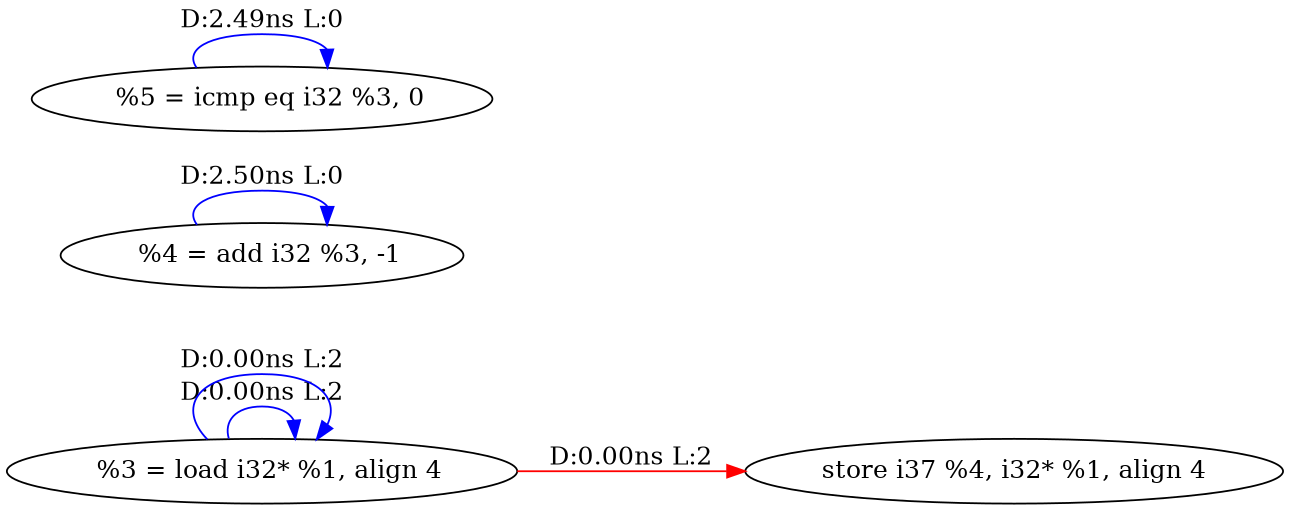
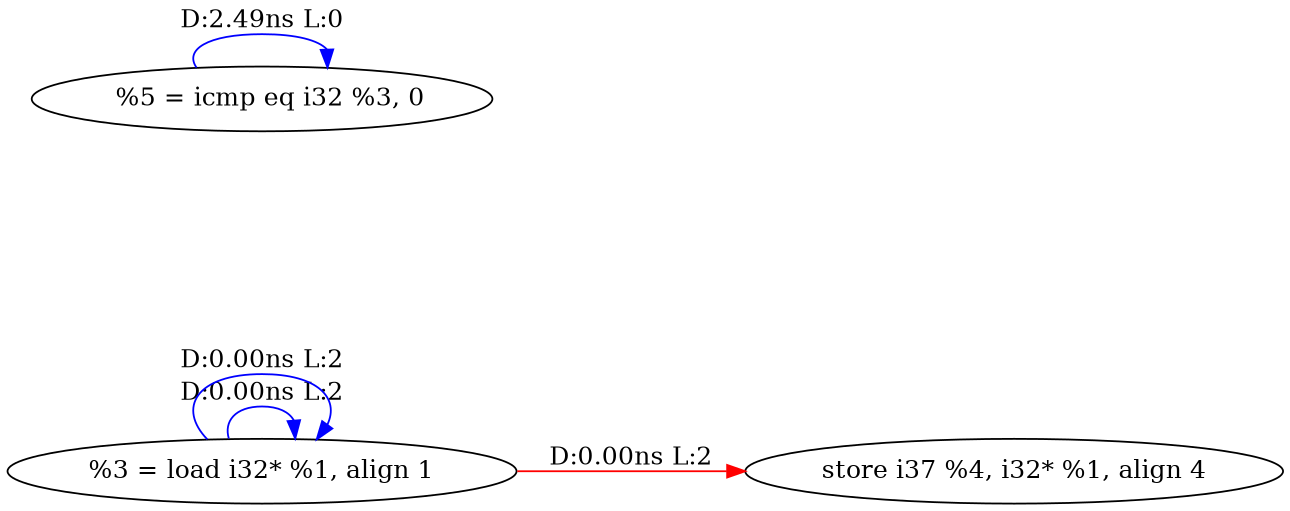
node "%4 = add i32 %3, -1": removed
node "%3 = load i32* %1, align 4": label "%3 = load i32* %1, align 4" -> "%3 = load i32* %1, align 1"
